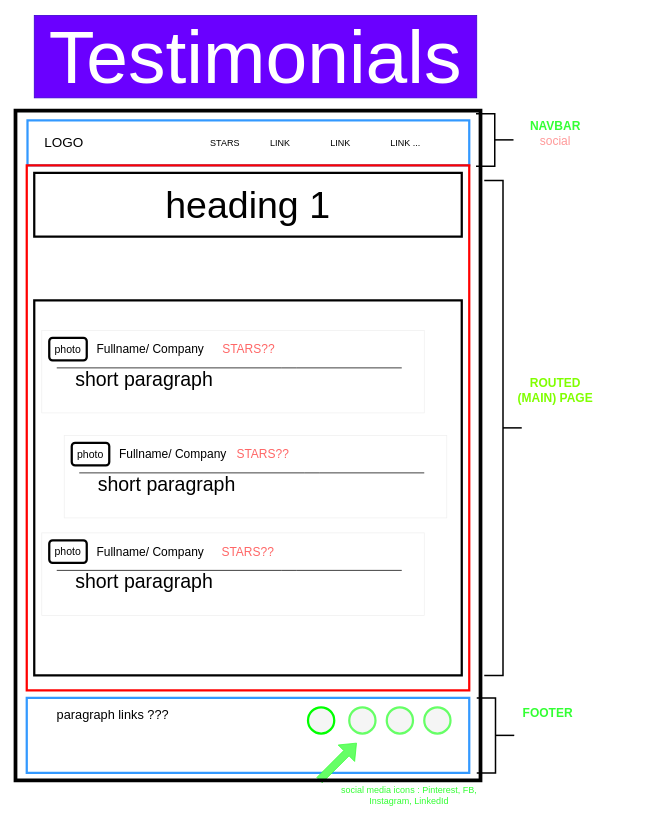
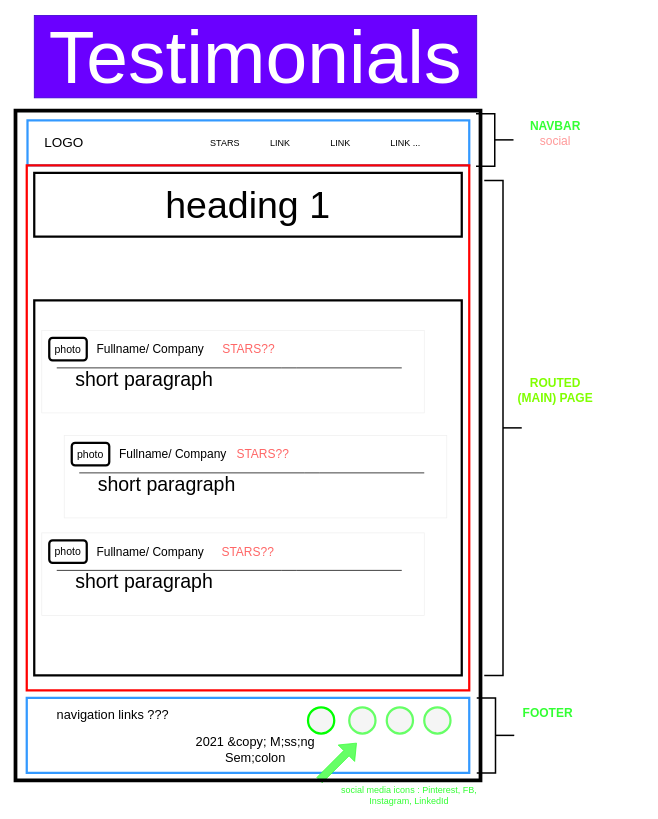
node "paragraph links ???": label "paragraph links ???" -> "navigation links ???"
node "2021 &copy; M;ss;ng Sem;colon": added
